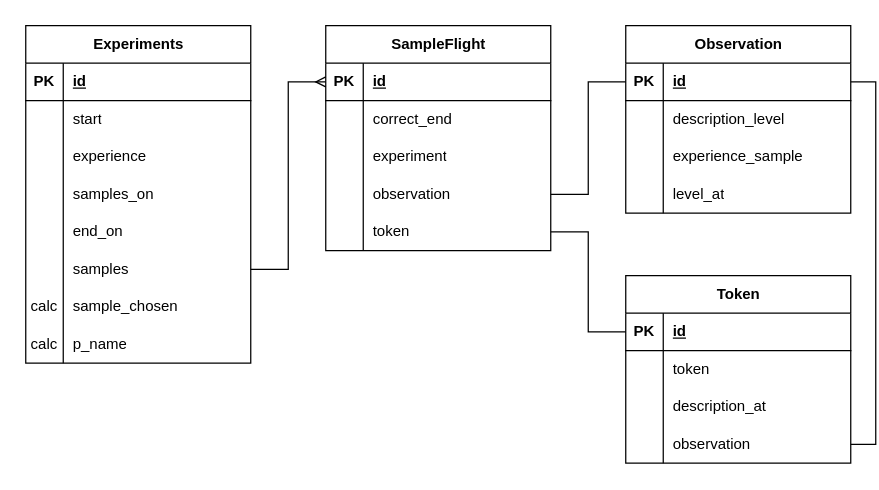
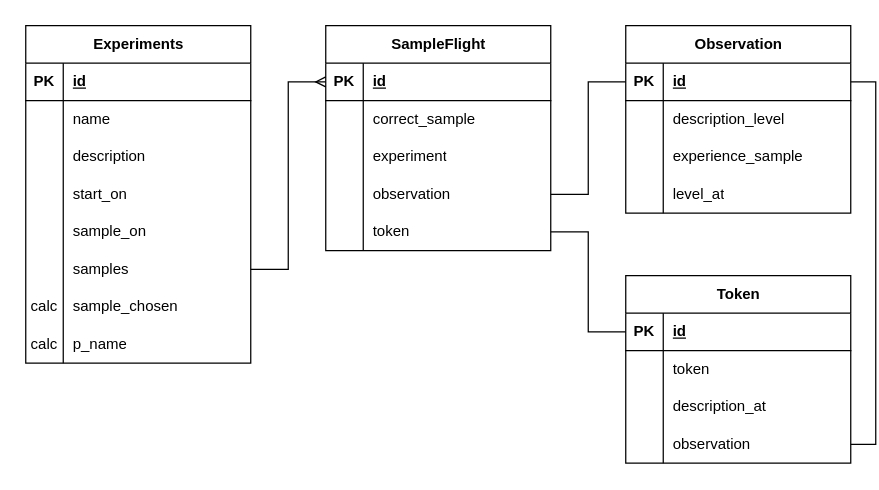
node "start": label "start" -> "name"
node "correct_end": label "correct_end" -> "correct_sample"
node "experience": label "experience" -> "description"
node "samples_on": label "samples_on" -> "start_on"
node "end_on": label "end_on" -> "sample_on"
